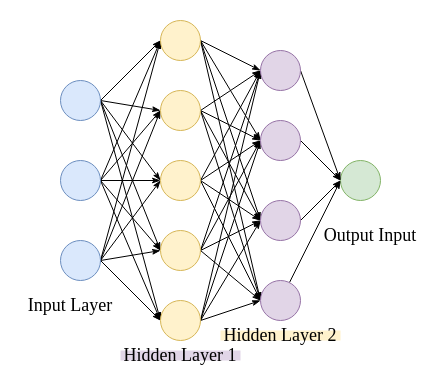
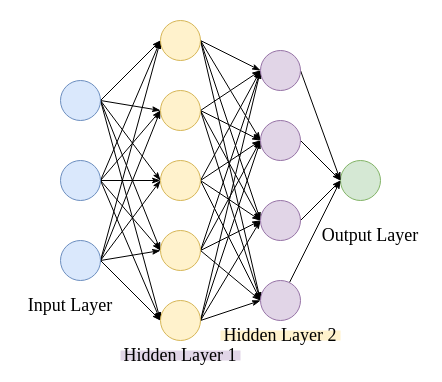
node "Output Input": label "Output Input" -> "Output Layer"
